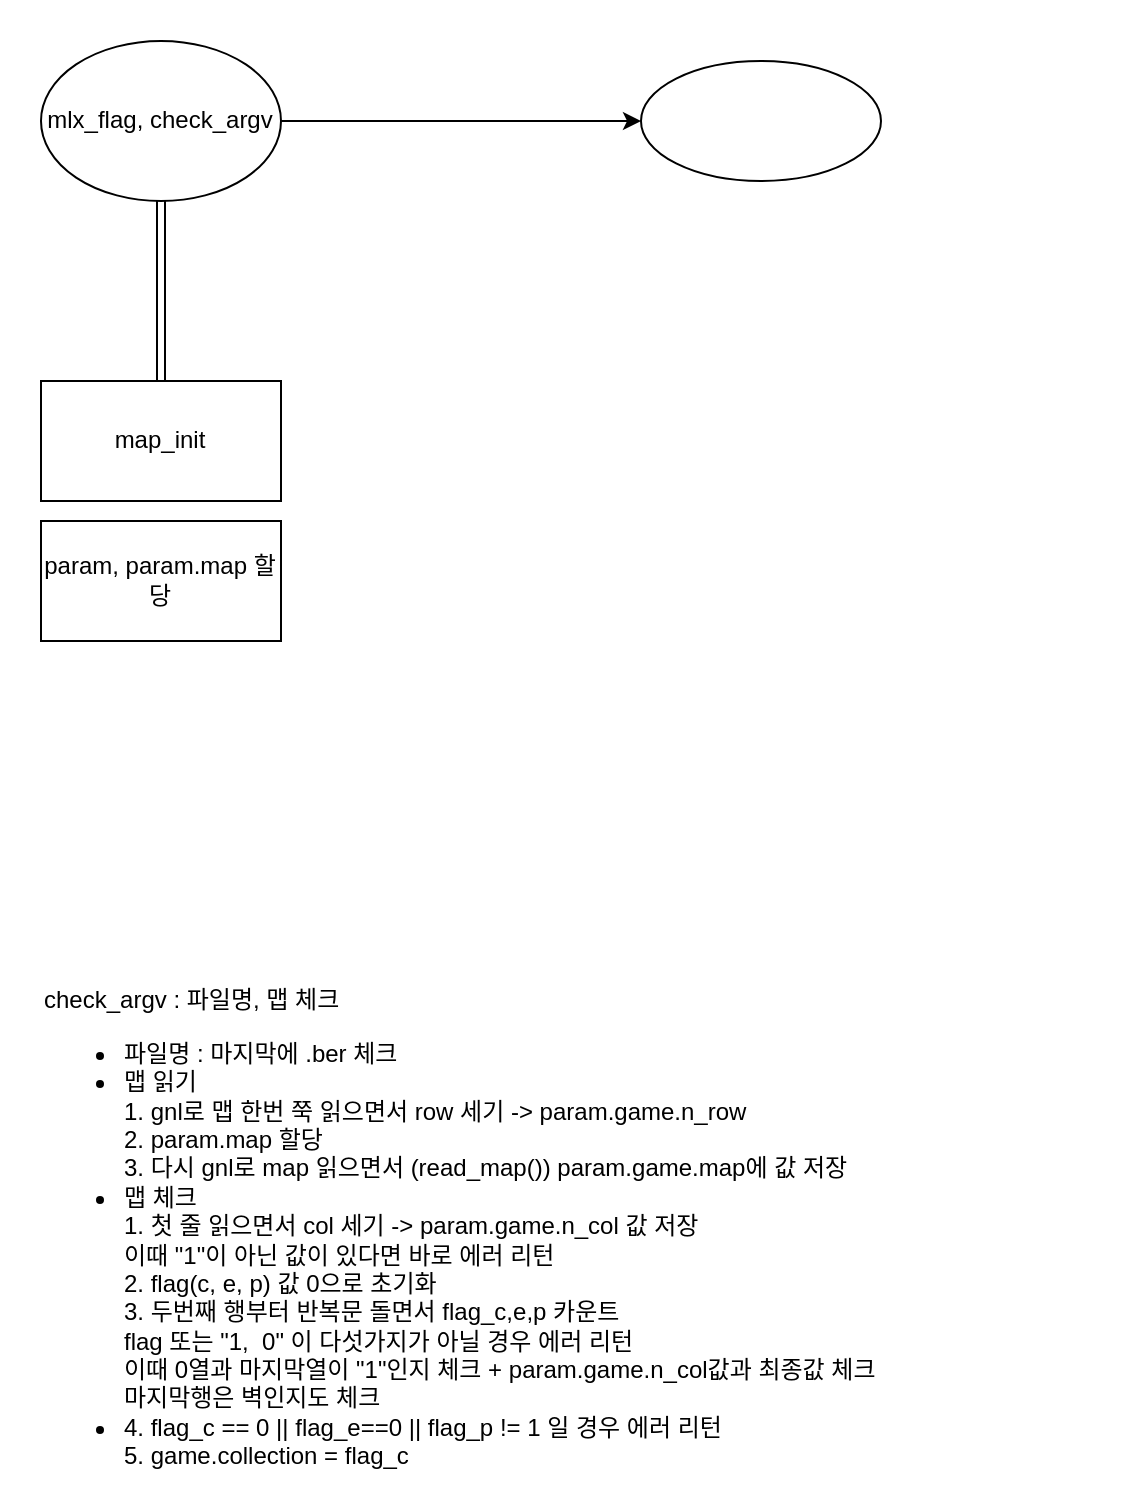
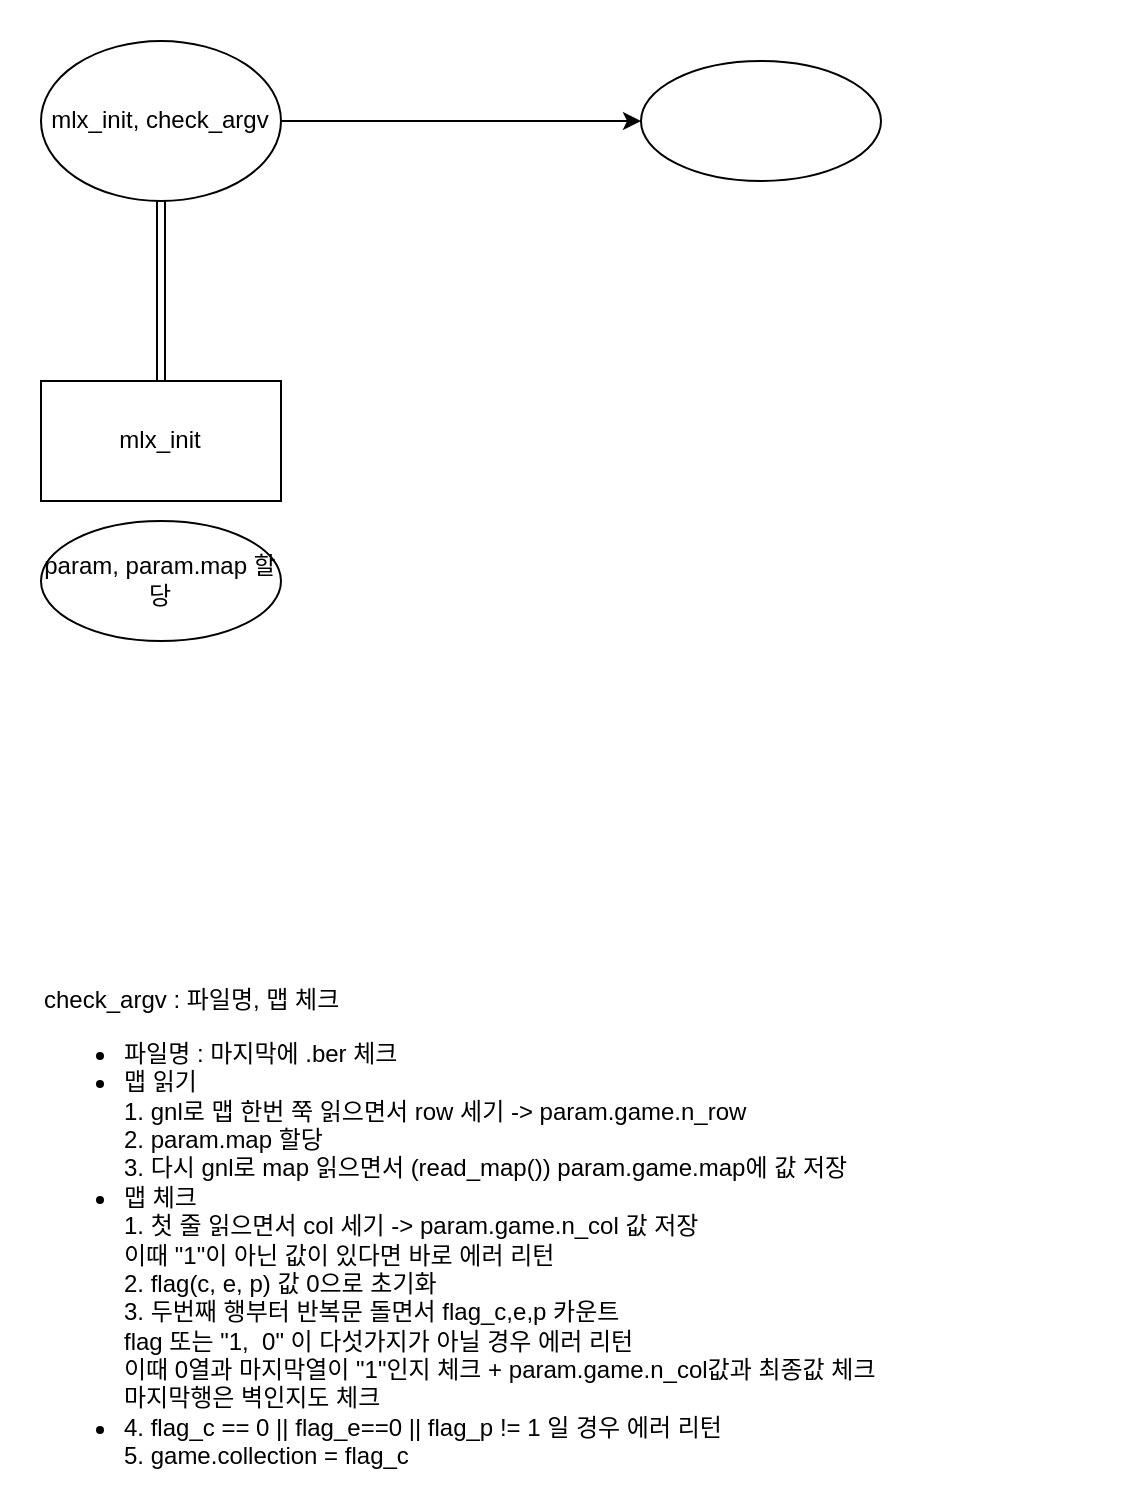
node "mlx_flag, check_argv": label "mlx_flag, check_argv" -> "mlx_init, check_argv"
node "map_init": label "map_init" -> "mlx_init"
node "param, param.map 할당": shape rectangle -> ellipse
